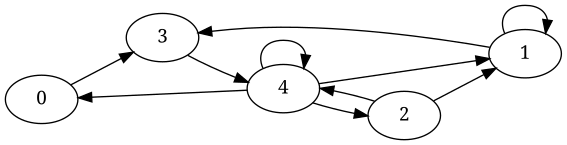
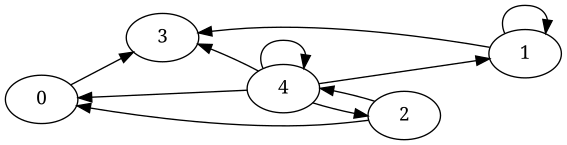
edge "3" -> "4": reversed
edge "2" -> "1": now "2" -> "0"
